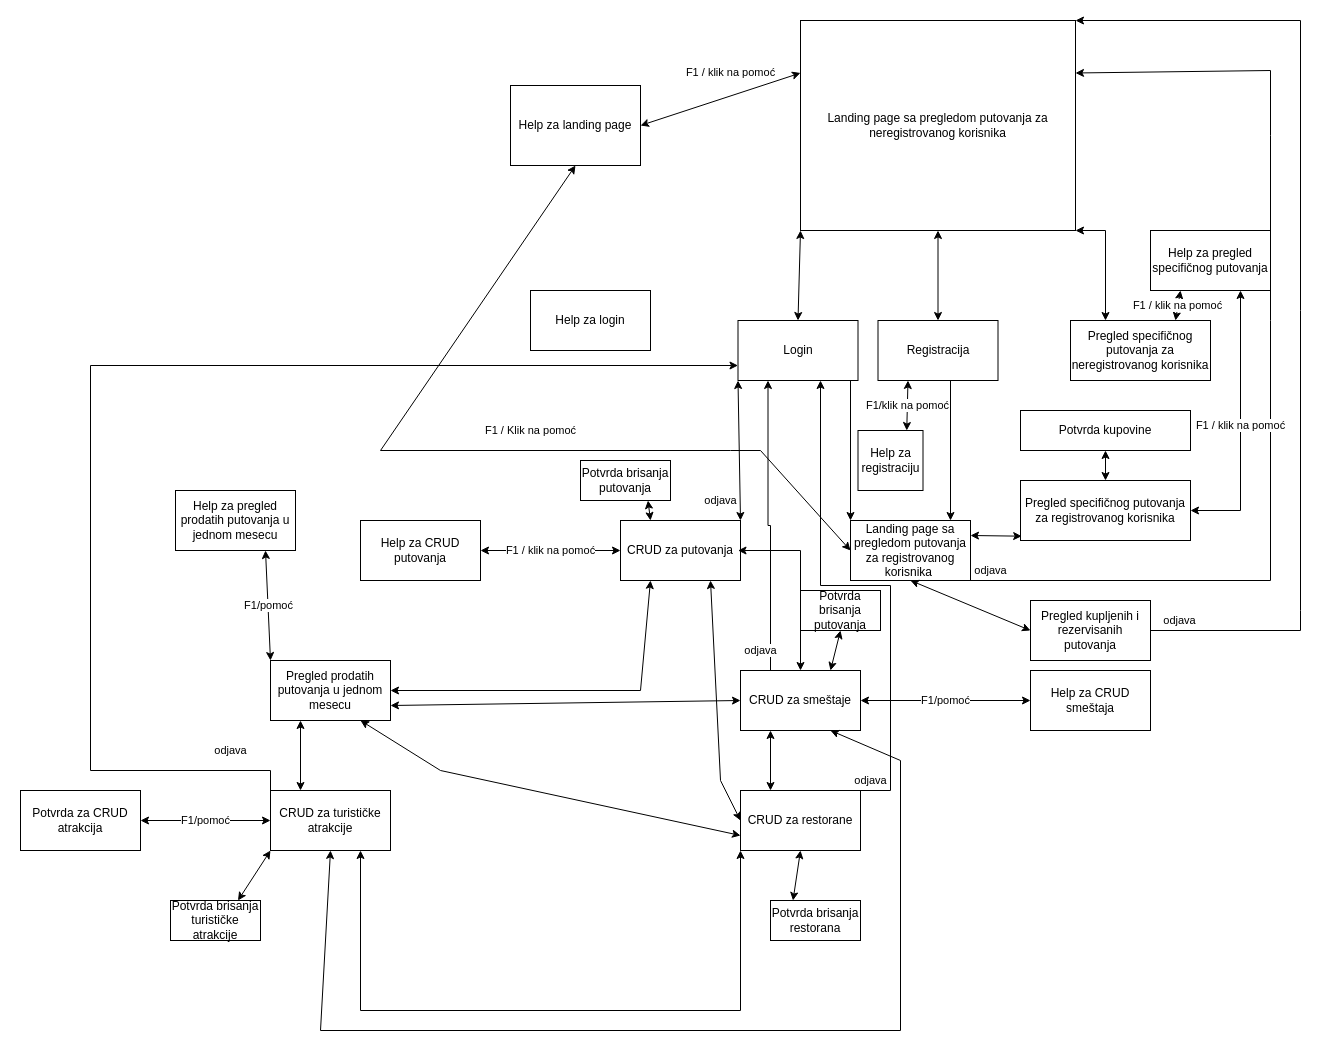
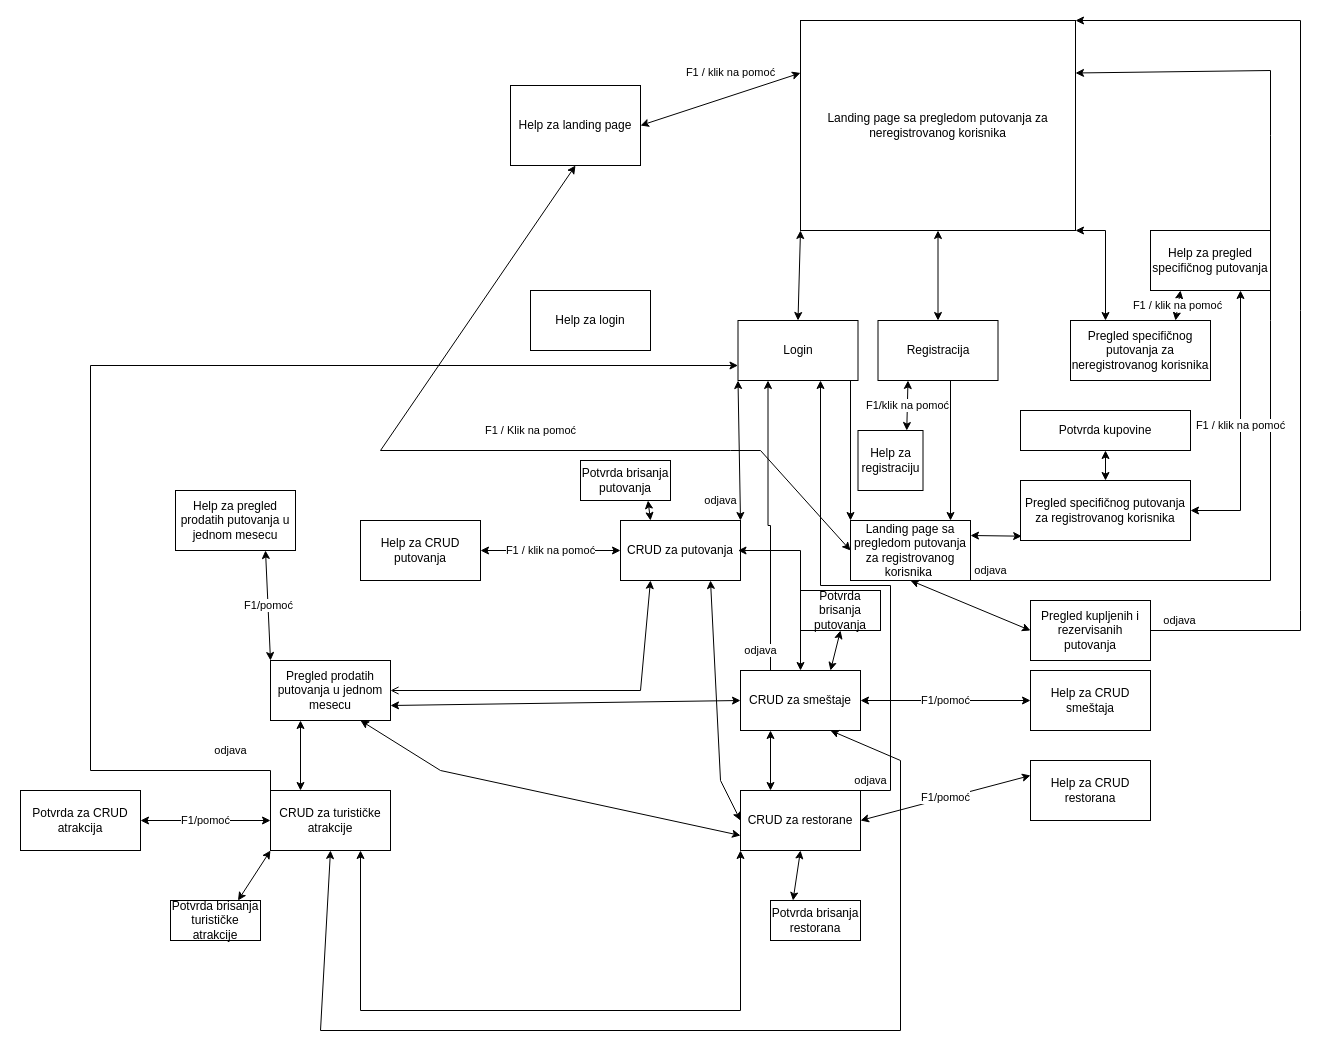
edge "CRUD za putovanja" -- "Pregled prodatih putovanja u jednom mesecu": arrowhead classic -> open
node "Help za CRUD restorana": added
edge "Help za CRUD restorana" -- "CRUD za restorane": added, label "F1/pomoć"
